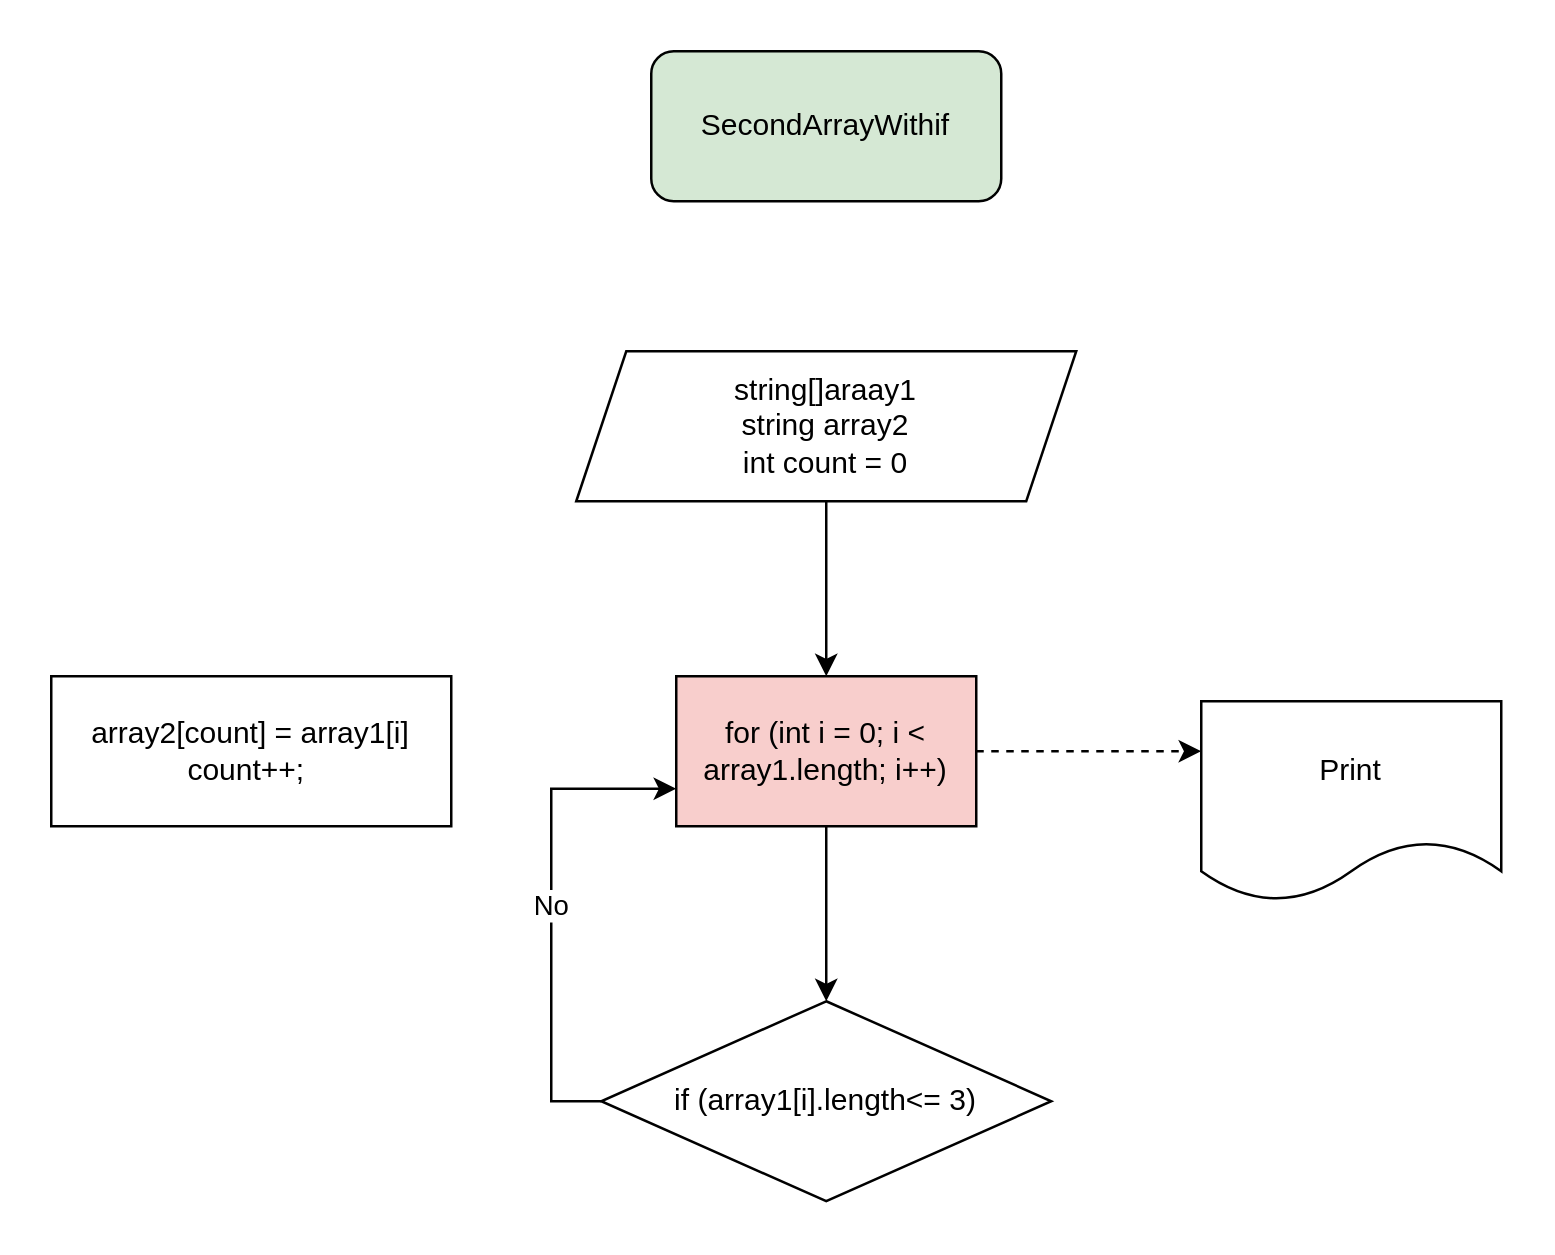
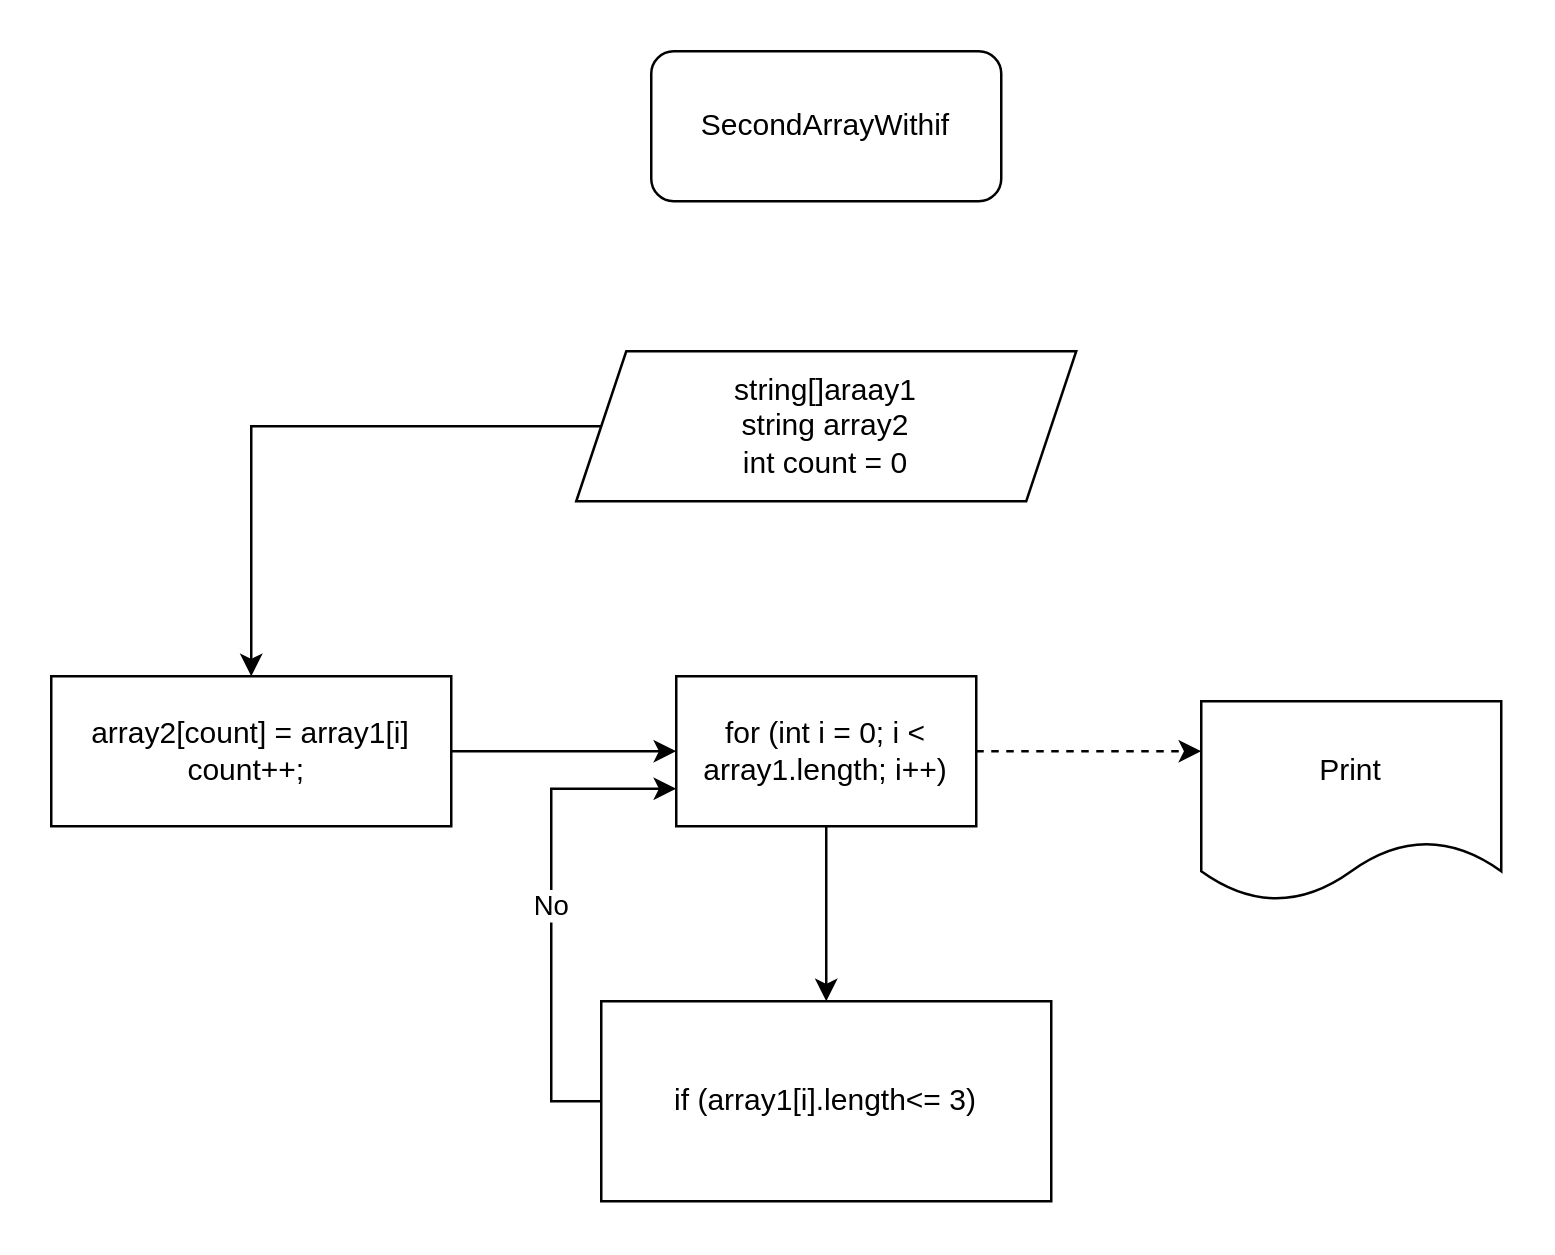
node "SecondArrayWithif": fillcolor #d5e8d4 -> #ffffff
edge "string[]araay1 string array2 int count = 0" -> "for (int i = 0; i < array1.length; i++)": now "string[]araay1 string array2 int count = 0" -> "array2[count] = array1[i] count++;"
edge "array2[count] = array1[i] count++;" -> "for (int i = 0; i < array1.length; i++)": added
node "for (int i = 0; i < array1.length; i++)": fillcolor #f8cecc -> #ffffff
node "if (array1[i].length<= 3)": shape diamond -> rectangle
